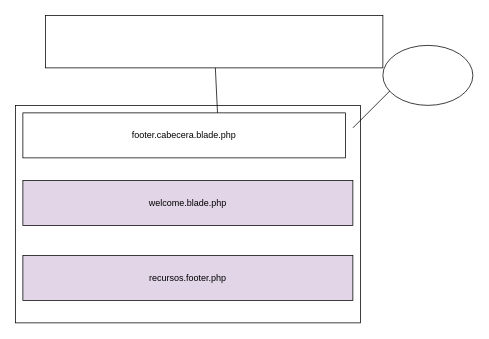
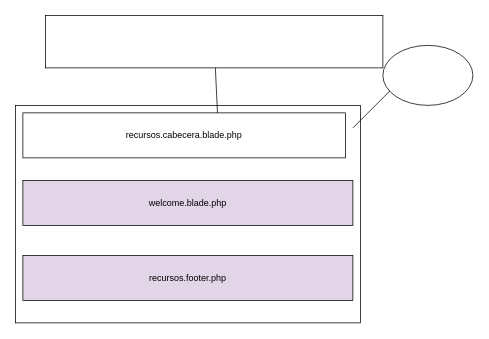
node "footer.cabecera.blade.php": label "footer.cabecera.blade.php" -> "recursos.cabecera.blade.php"
